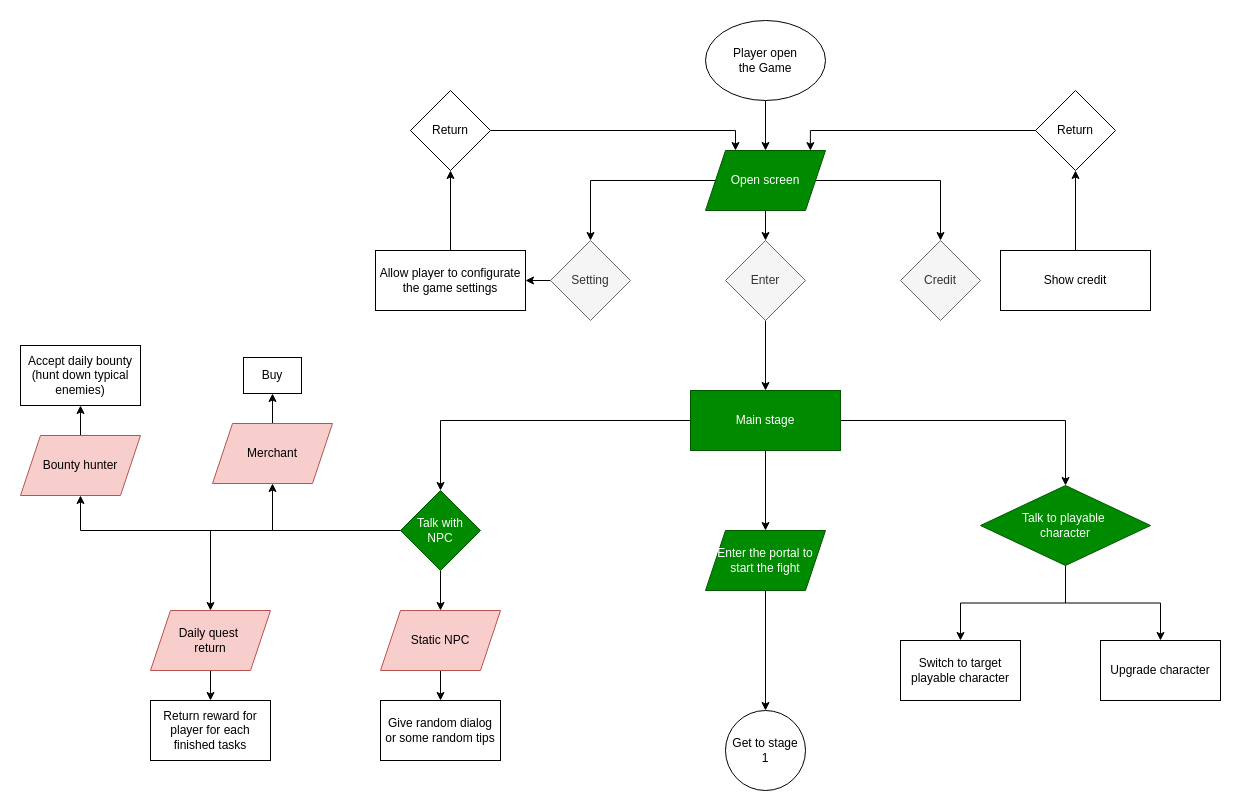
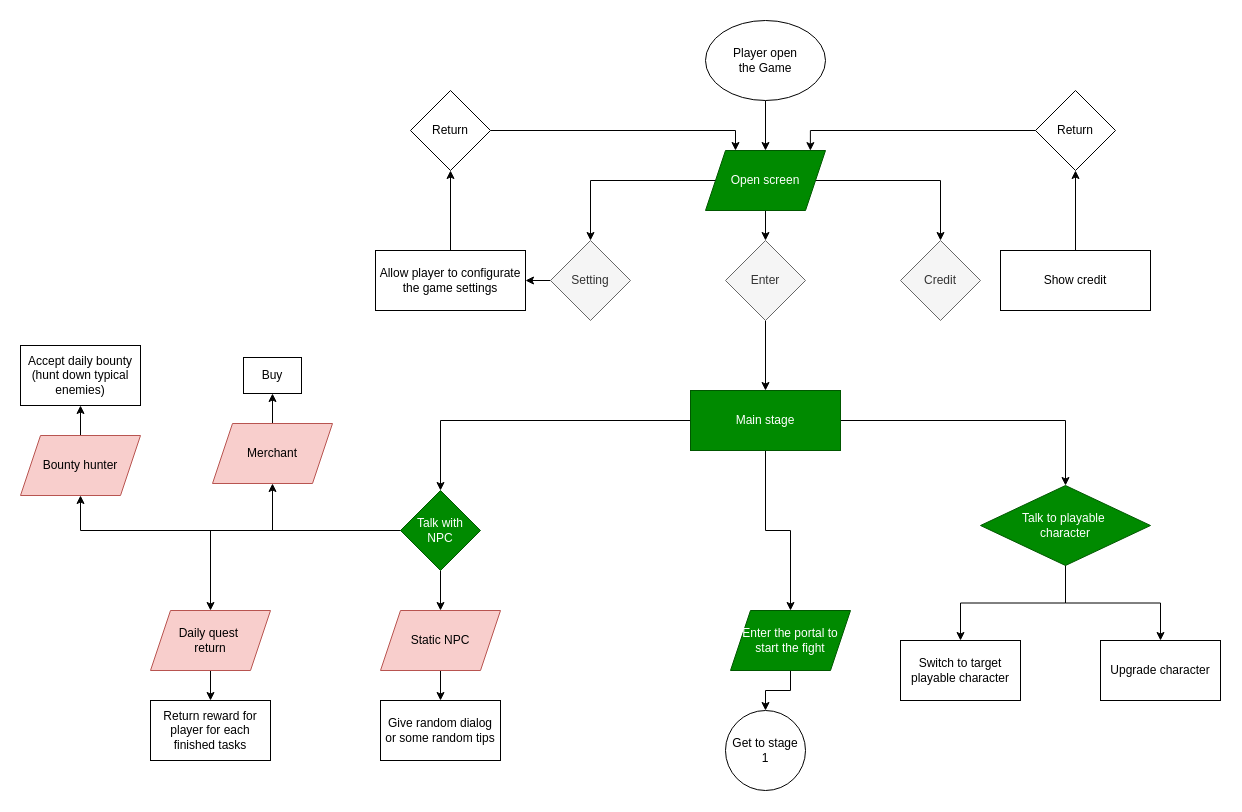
node "Enter the portal to start the fight": moved (766, 561) -> (791, 641)
